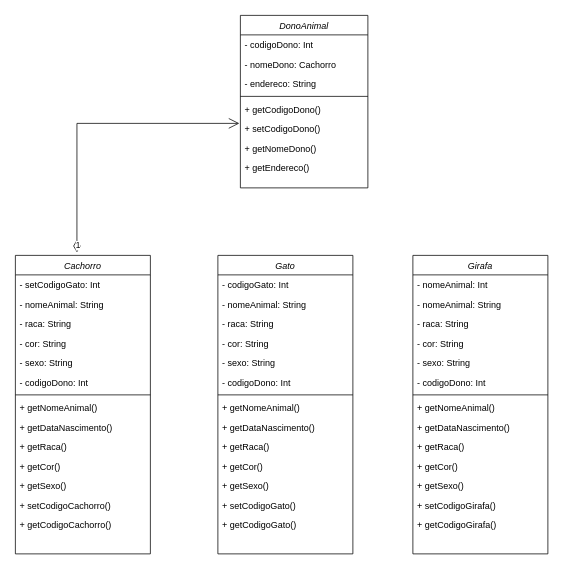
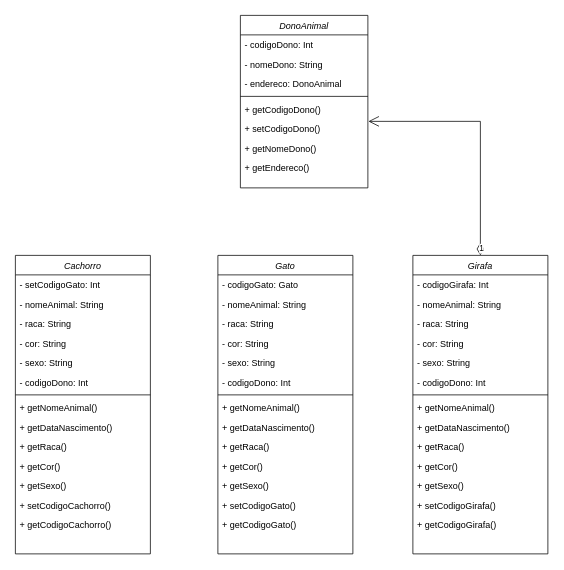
node "- nomeDono: Cachorro": label "- nomeDono: Cachorro" -> "- nomeDono: String"
node "- endereco: String": label "- endereco: String" -> "- endereco: DonoAnimal"
edge "+ setCodigoDono()" -- "Cachorro": removed, label "1"
edge "+ setCodigoDono()" -- "Girafa": added, label "1"
node "- codigoGato: Int": label "- codigoGato: Int" -> "- codigoGato: Gato"
node "- nomeAnimal: Int": label "- nomeAnimal: Int" -> "- codigoGirafa: Int"
